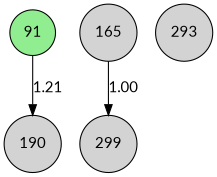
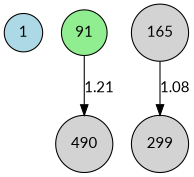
node "1": added
node "293": removed
edge "165" -> "299": label "1.00" -> "1.08"
node "190": label "190" -> "490"
